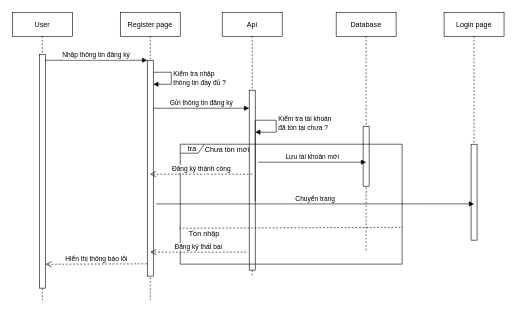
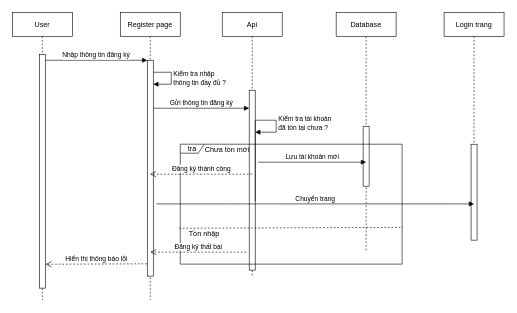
node "Login page": label "Login page" -> "Login trang"
